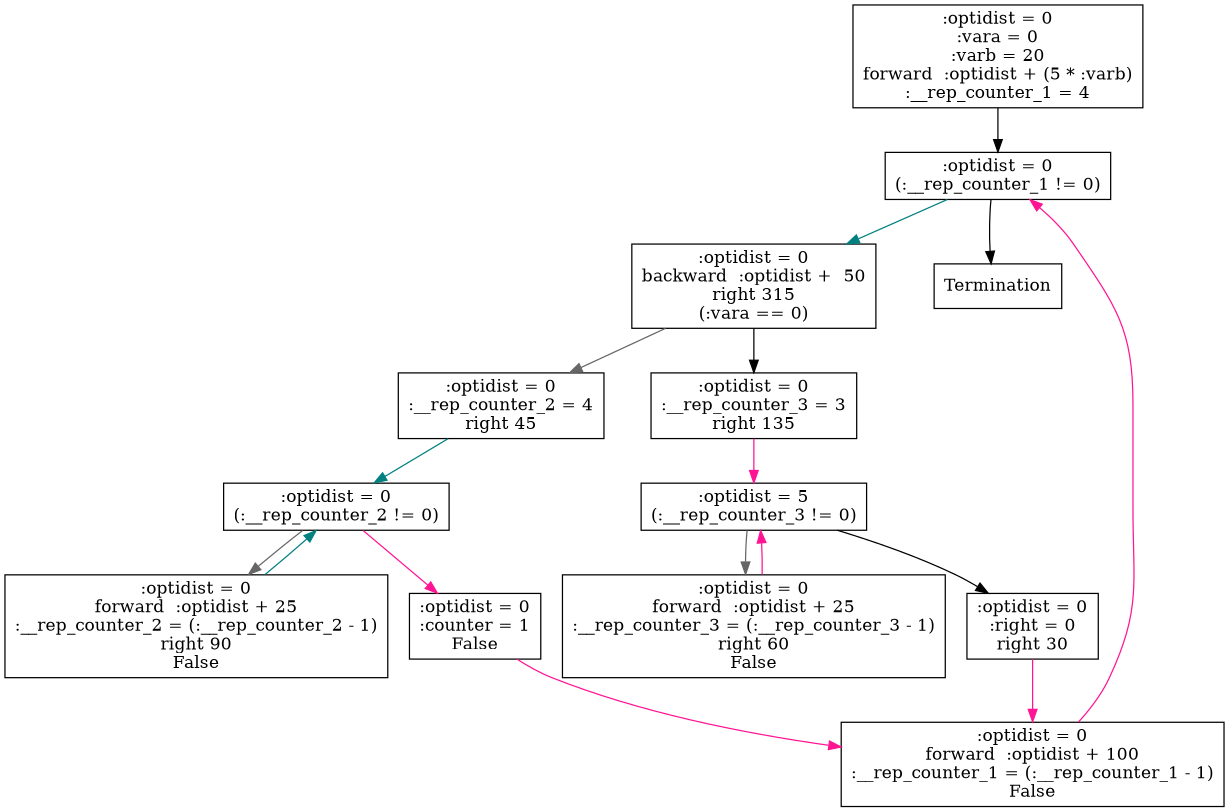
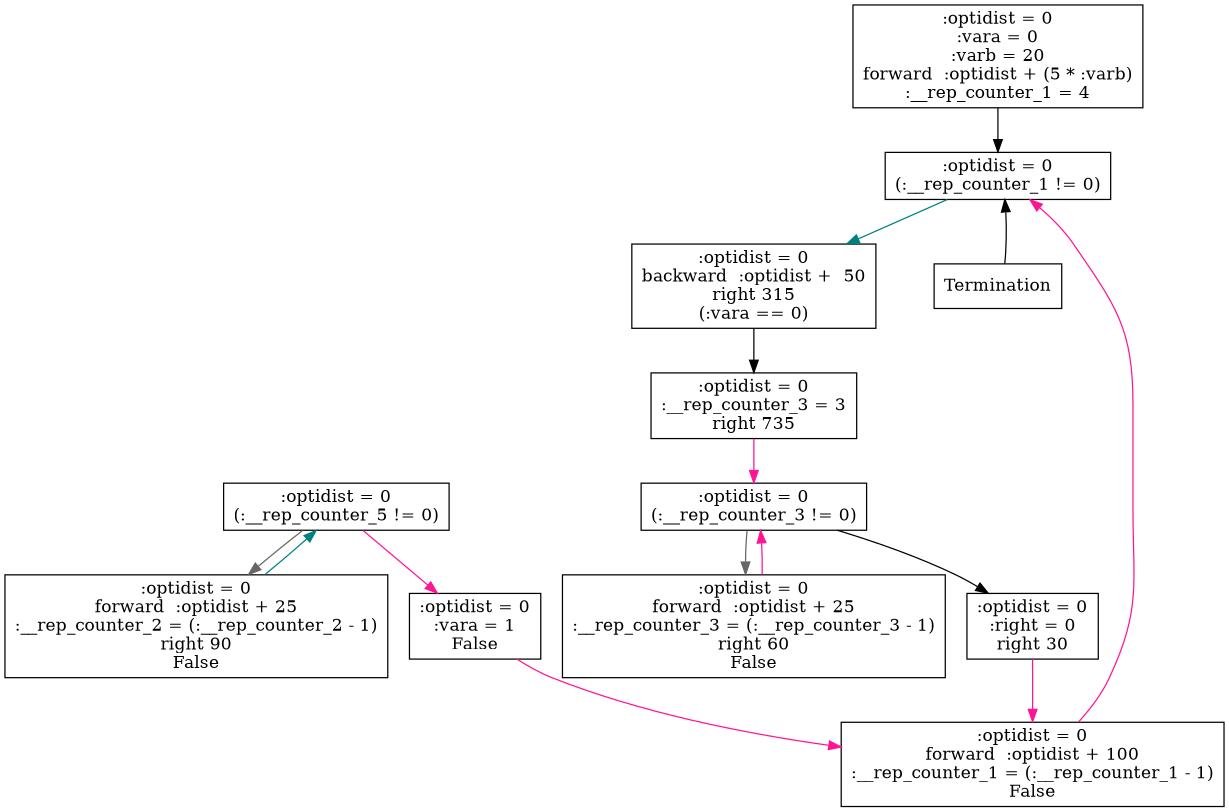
edge ":optidist = 0 (:__rep_counter_1 != 0)" -> "Termination": reversed
node ":optidist = 0 :__rep_counter_2 = 4 right 45": removed
node ":optidist = 0 :__rep_counter_3 = 3 right 135": label ":optidist = 0 :__rep_counter_3 = 3 right 135" -> ":optidist = 0 :__rep_counter_3 = 3 right 735"
node ":optidist = 0 (:__rep_counter_2 != 0)": label ":optidist = 0 (:__rep_counter_2 != 0)" -> ":optidist = 0 (:__rep_counter_5 != 0)"
node ":optidist = 5 (:__rep_counter_3 != 0)": label ":optidist = 5 (:__rep_counter_3 != 0)" -> ":optidist = 0 (:__rep_counter_3 != 0)"
node ":optidist = 0 :counter = 1 False": label ":optidist = 0 :counter = 1 False" -> ":optidist = 0 :vara = 1 False"
